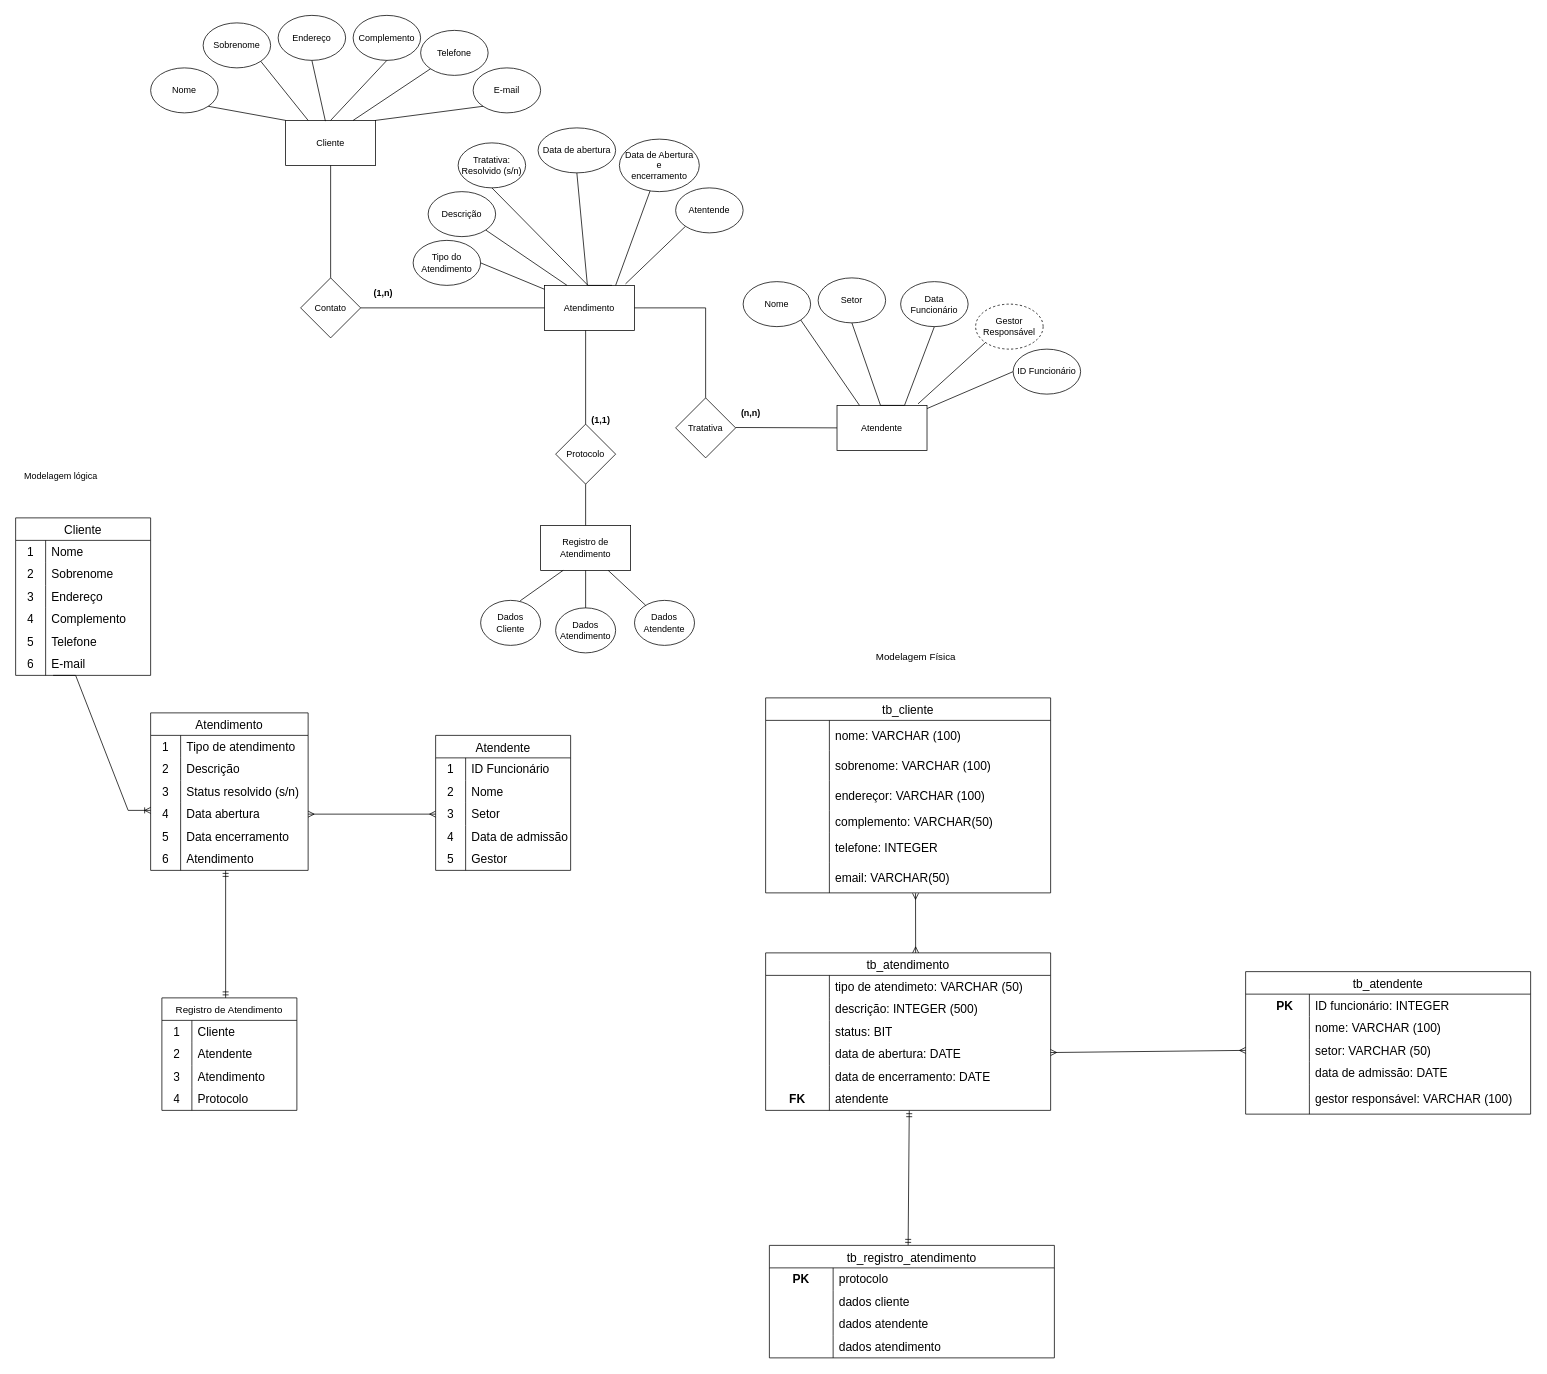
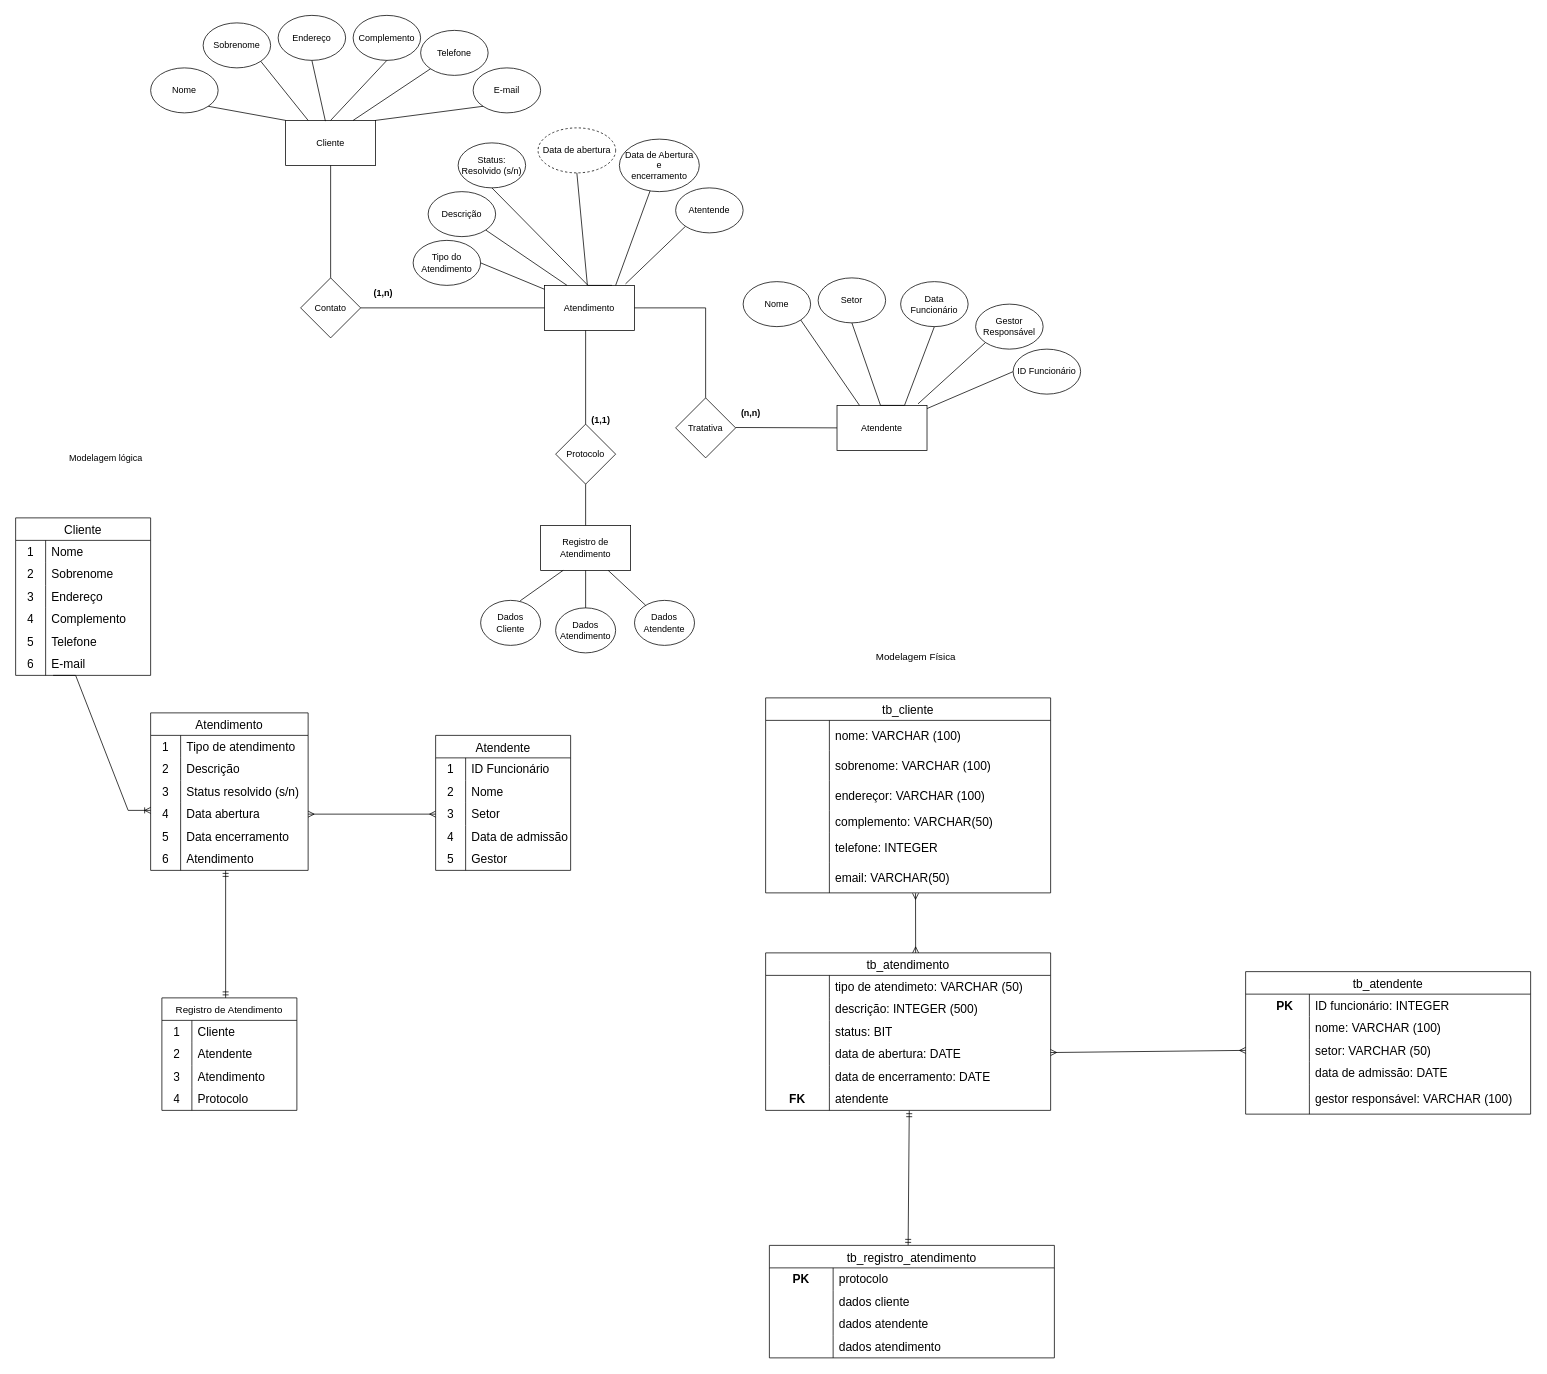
node "Data de abertura": style solid -> dashed
node "Tratativa: Resolvido (s/n)": label "Tratativa: Resolvido (s/n)" -> "Status: Resolvido (s/n)"
node "Gestor Responsável": style dashed -> solid
node "Modelagem lógica": moved (60, 477) -> (105, 458)
